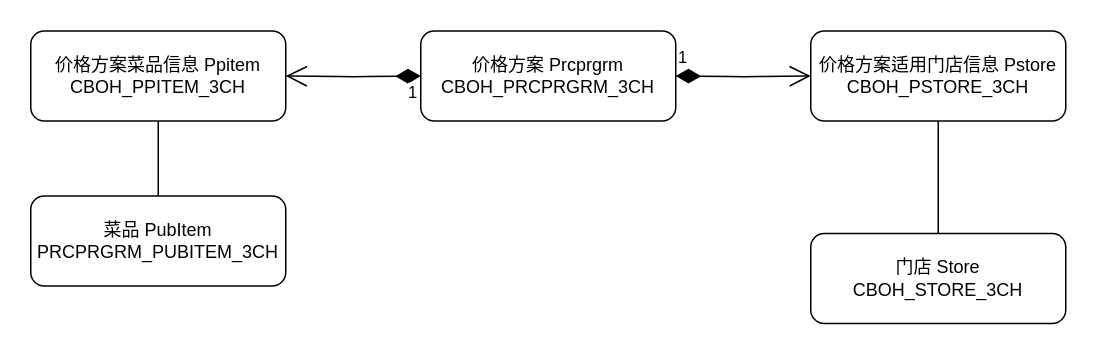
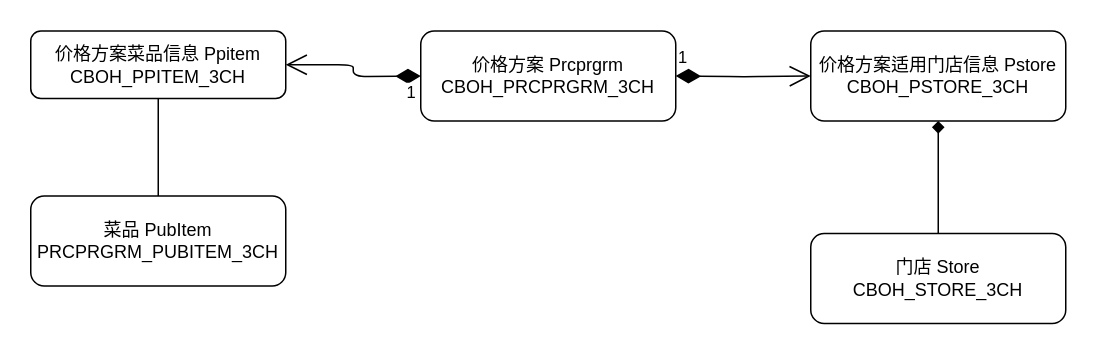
node "价格方案菜品信息 Ppitem CBOH_PPITEM_3CH": size 255x90 -> 255x68
edge "价格方案适用门店信息 Pstore CBOH_PSTORE_3CH" -- "门店 Store CBOH_STORE_3CH": arrowhead none -> diamond
